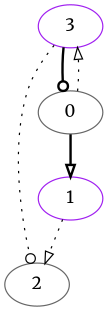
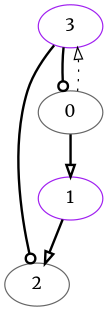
edge "3" -> "2": style dotted -> bold
edge "1" -> "2": style dotted -> bold
